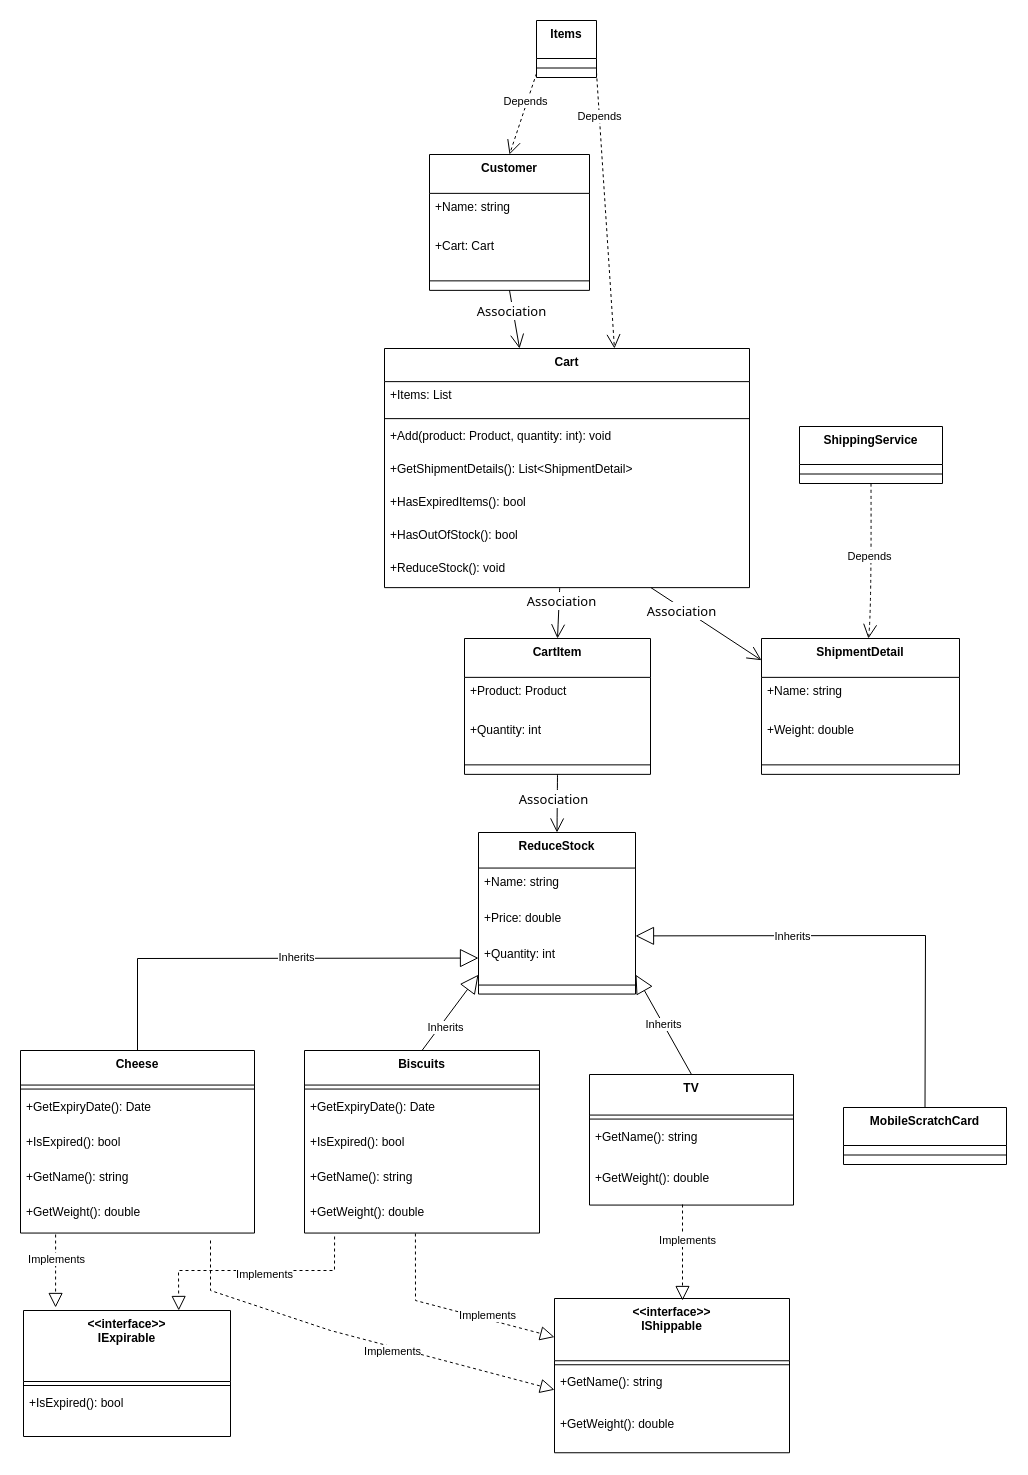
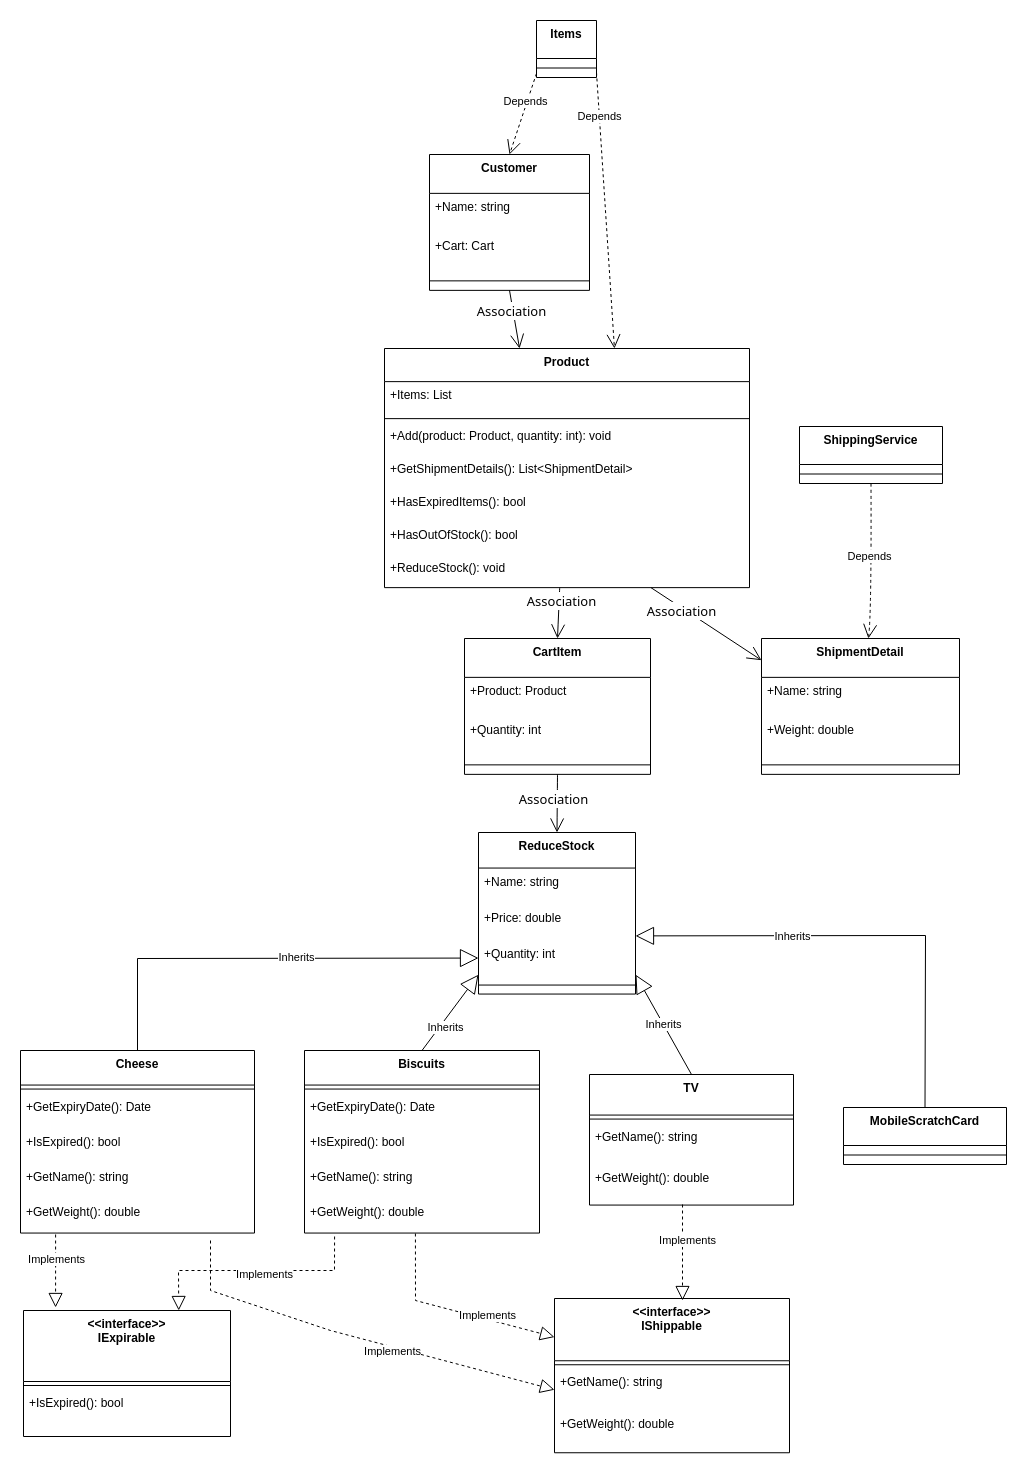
node "Cart": label "Cart" -> "Product"
